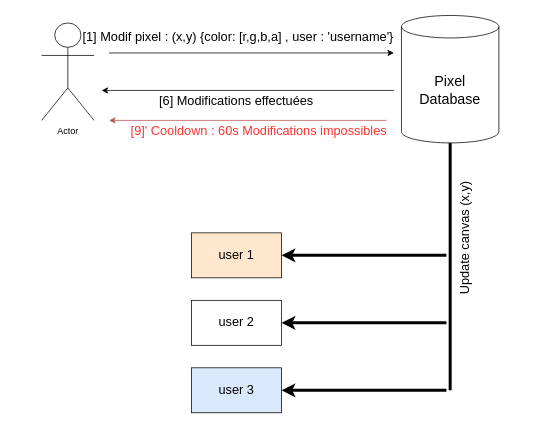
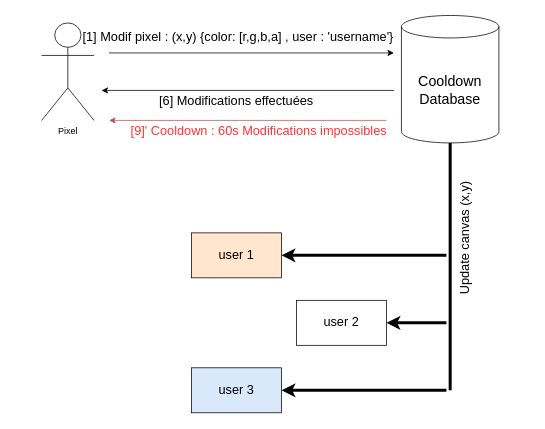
node "Pixel Database": label "Pixel Database" -> "Cooldown Database"
node "Actor": label "Actor" -> "Pixel"
node "user 2": moved (237, 323) -> (342, 323)
